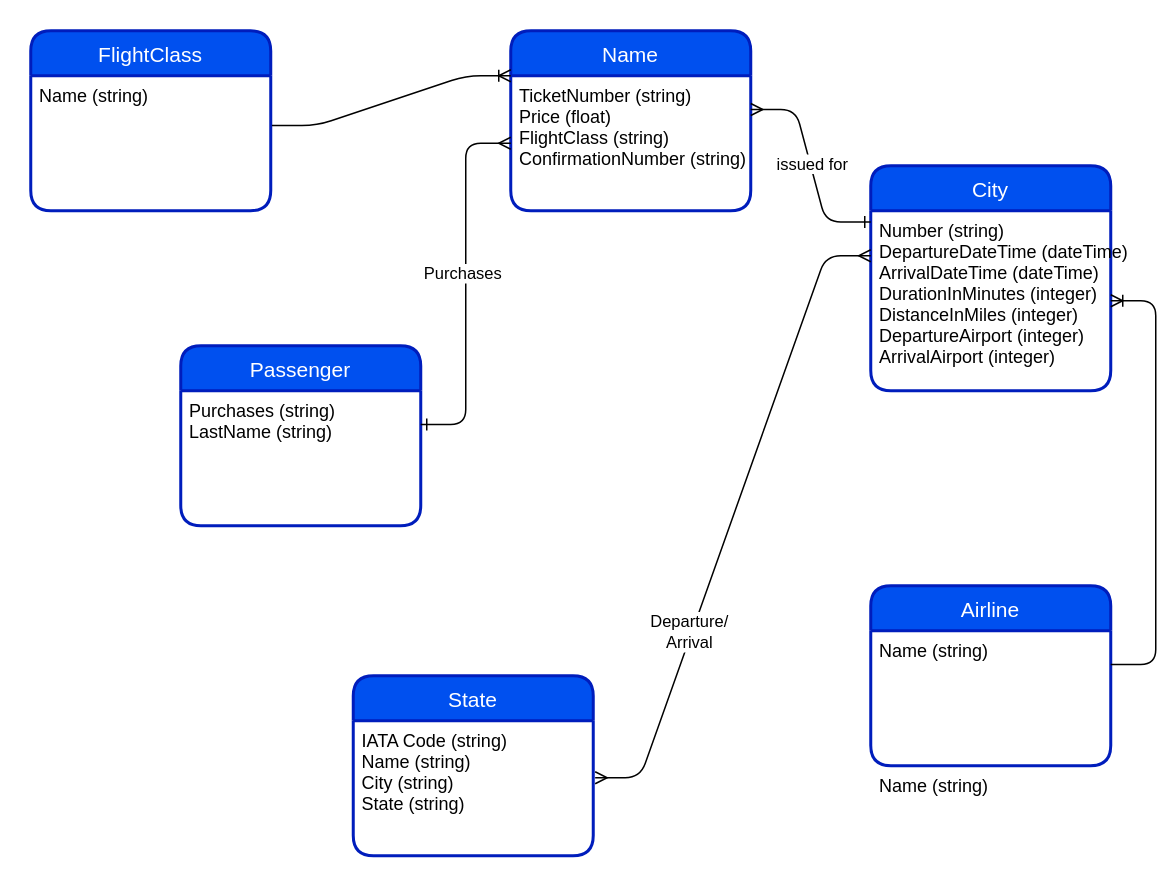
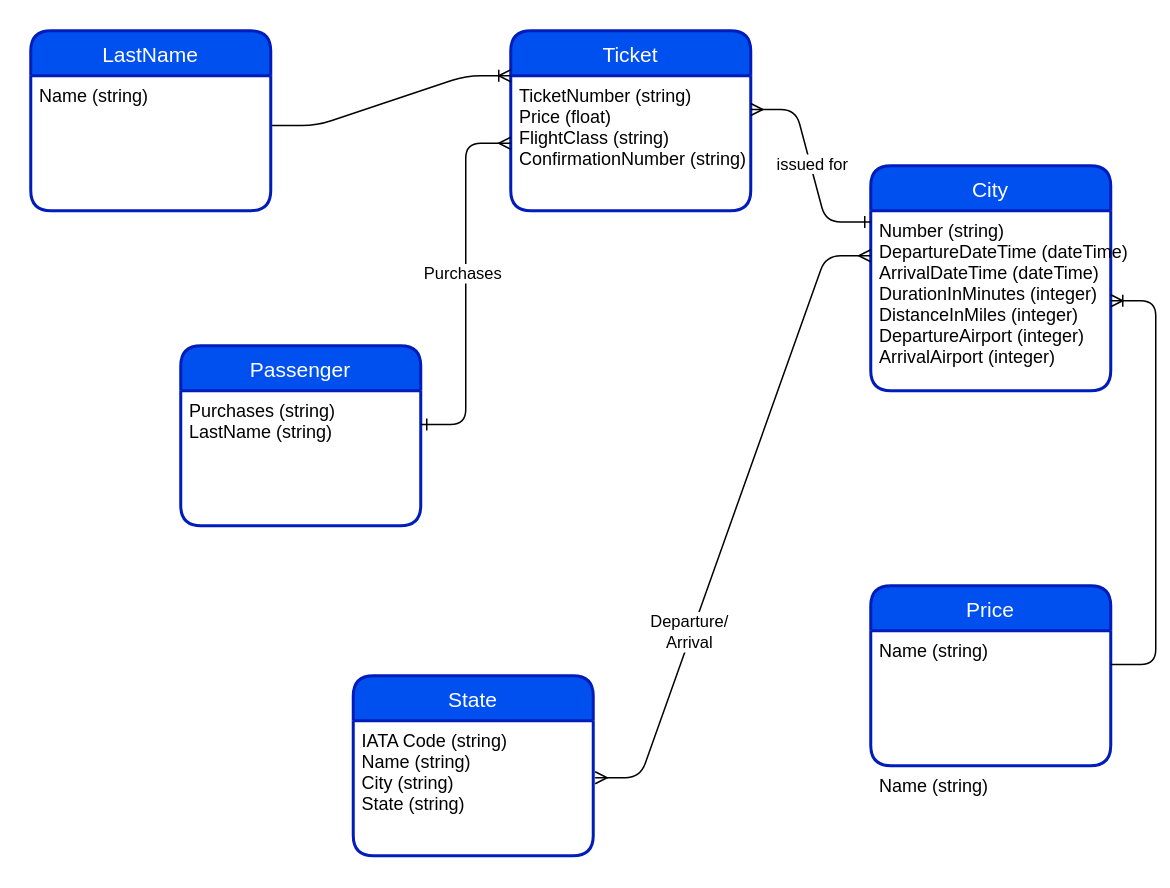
node "FlightClass": label "FlightClass" -> "LastName"
node "Name": label "Name" -> "Ticket"
node "Airline": label "Airline" -> "Price"
